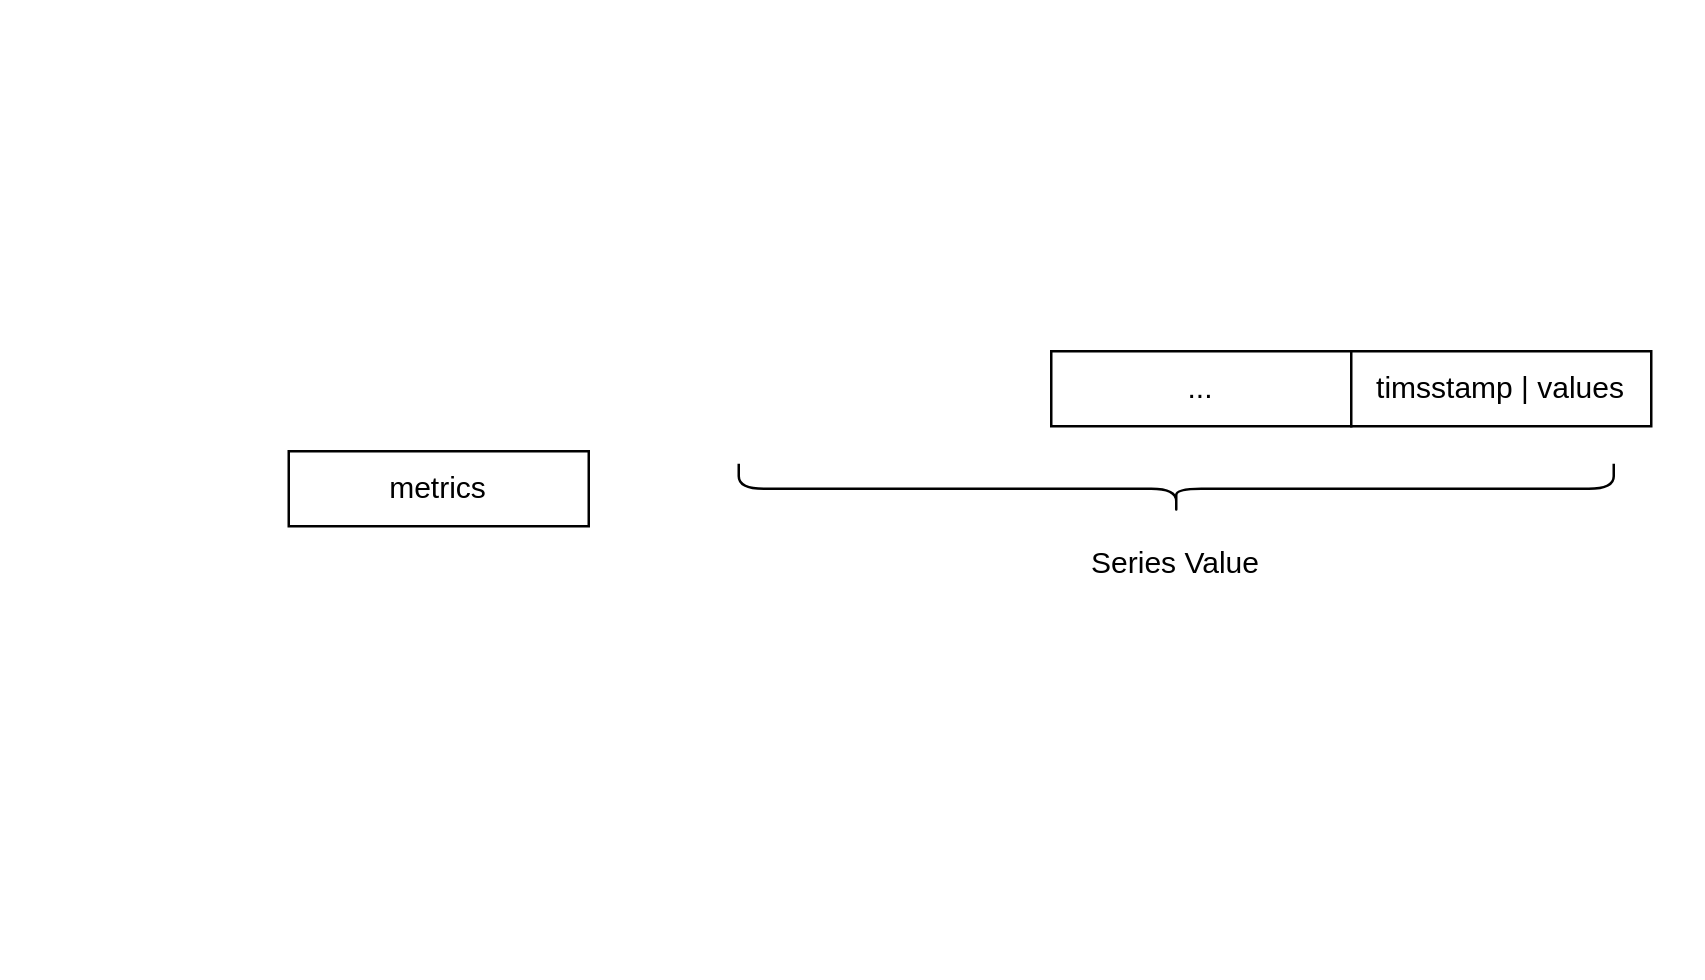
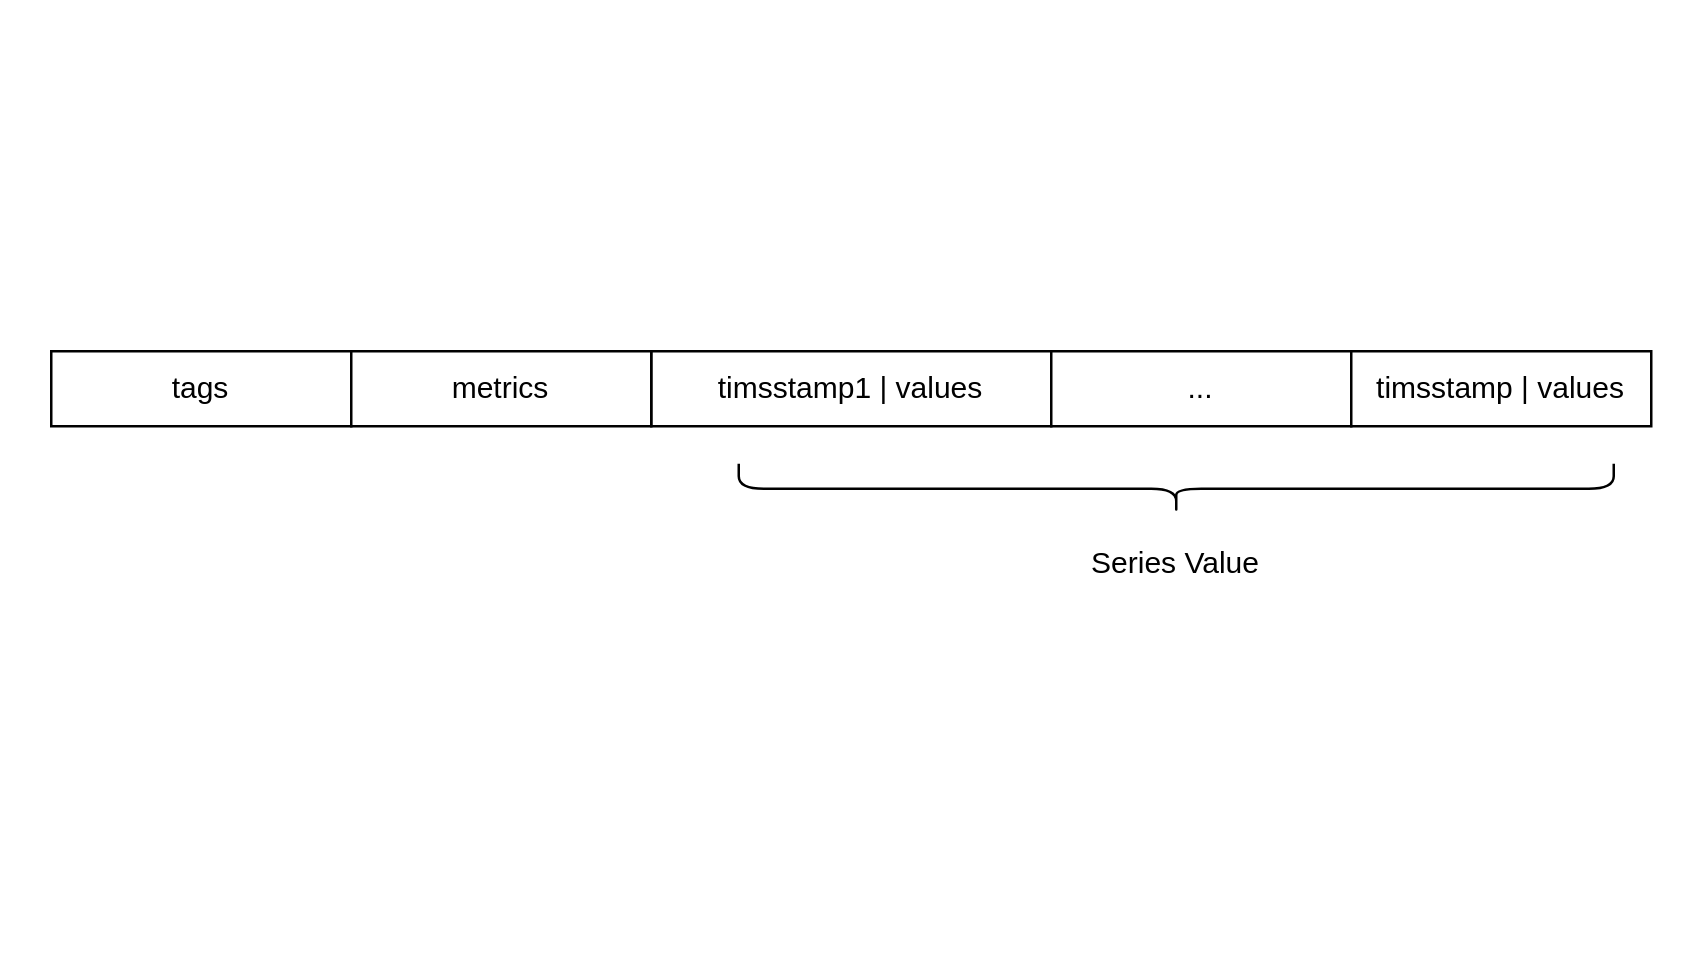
node "tags": added
node "timsstamp1 | values": added
node "metrics": moved (439, 489) -> (501, 389)
